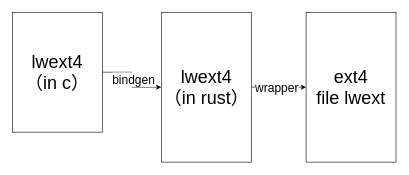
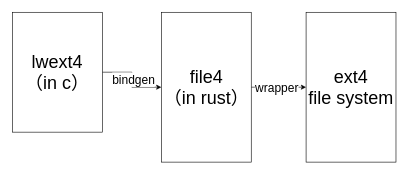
node "lwext4 （in rust）": label "lwext4 （in rust）" -> "file4 （in rust）"
node "ext4 file lwext": label "ext4 file lwext" -> "ext4 file system"
